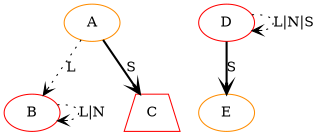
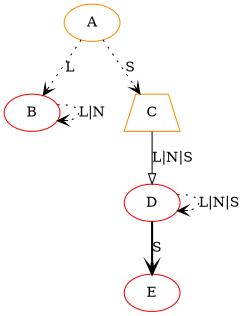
edge "A" -> "C": style bold -> dotted
node "C": color red -> darkorange
node "E": color darkorange -> red
edge "C" -> "D": added, label "L|N|S"
